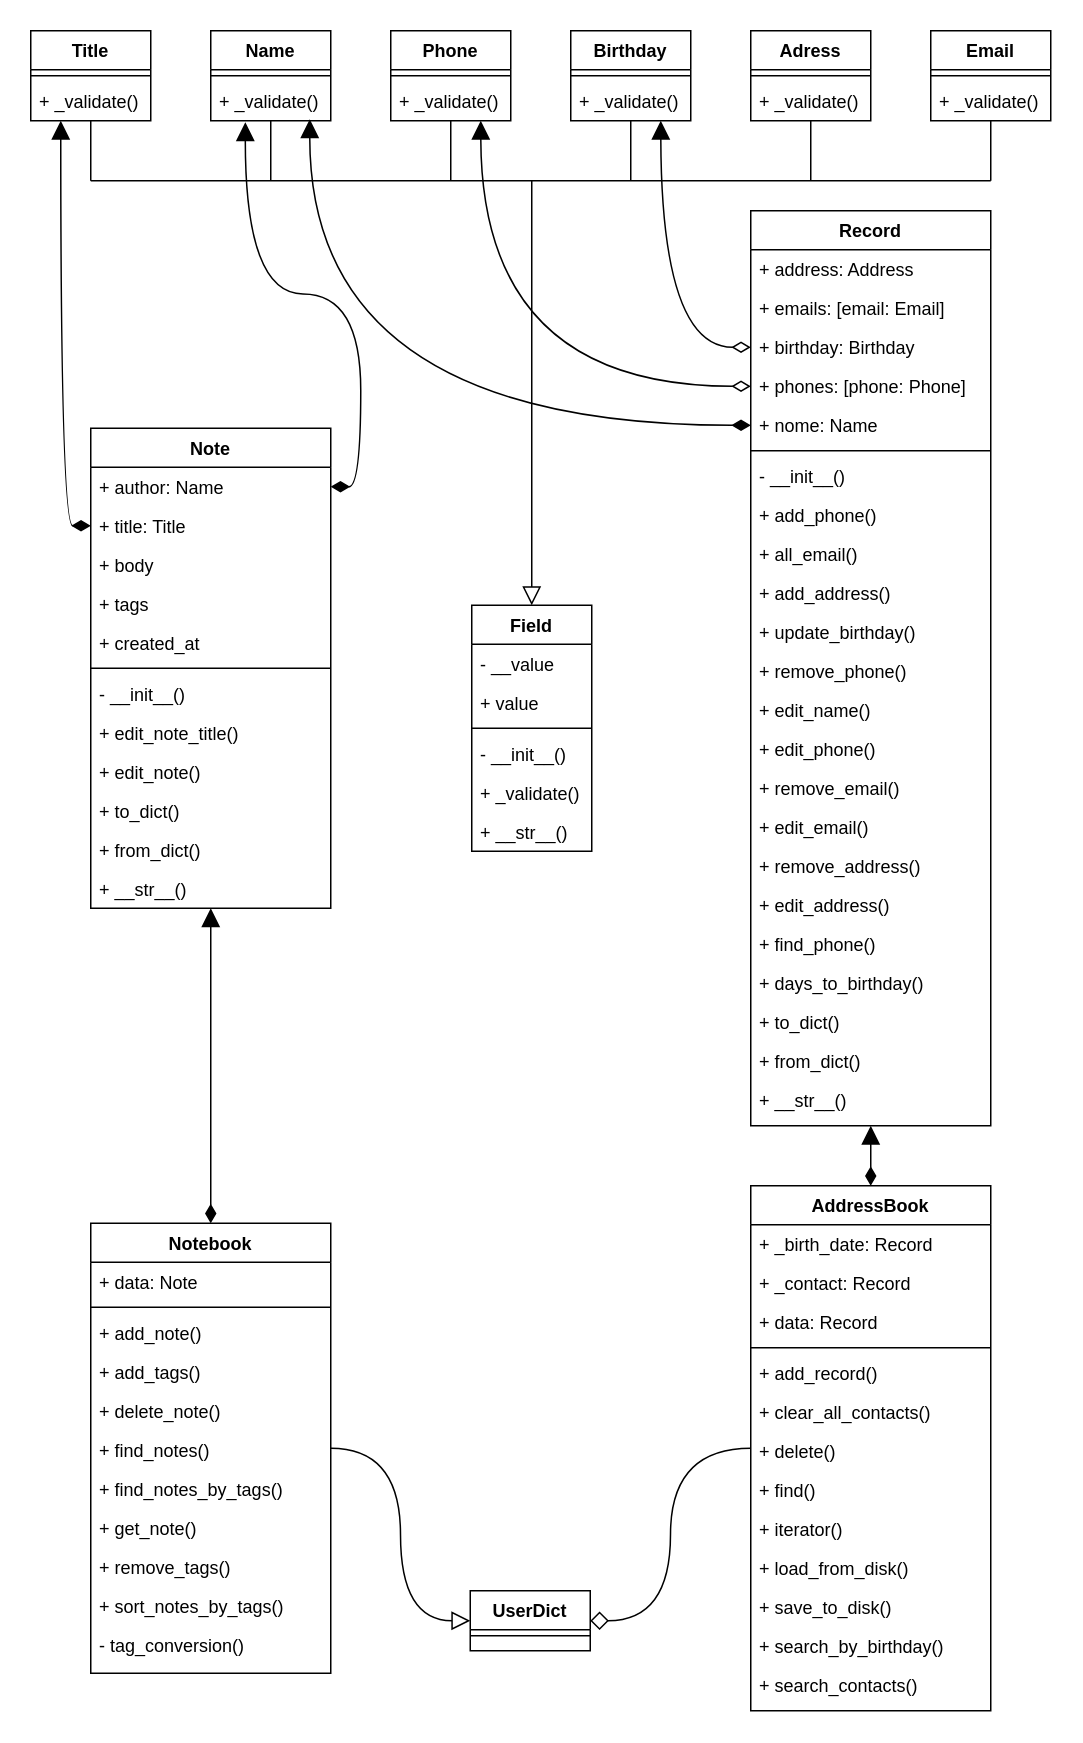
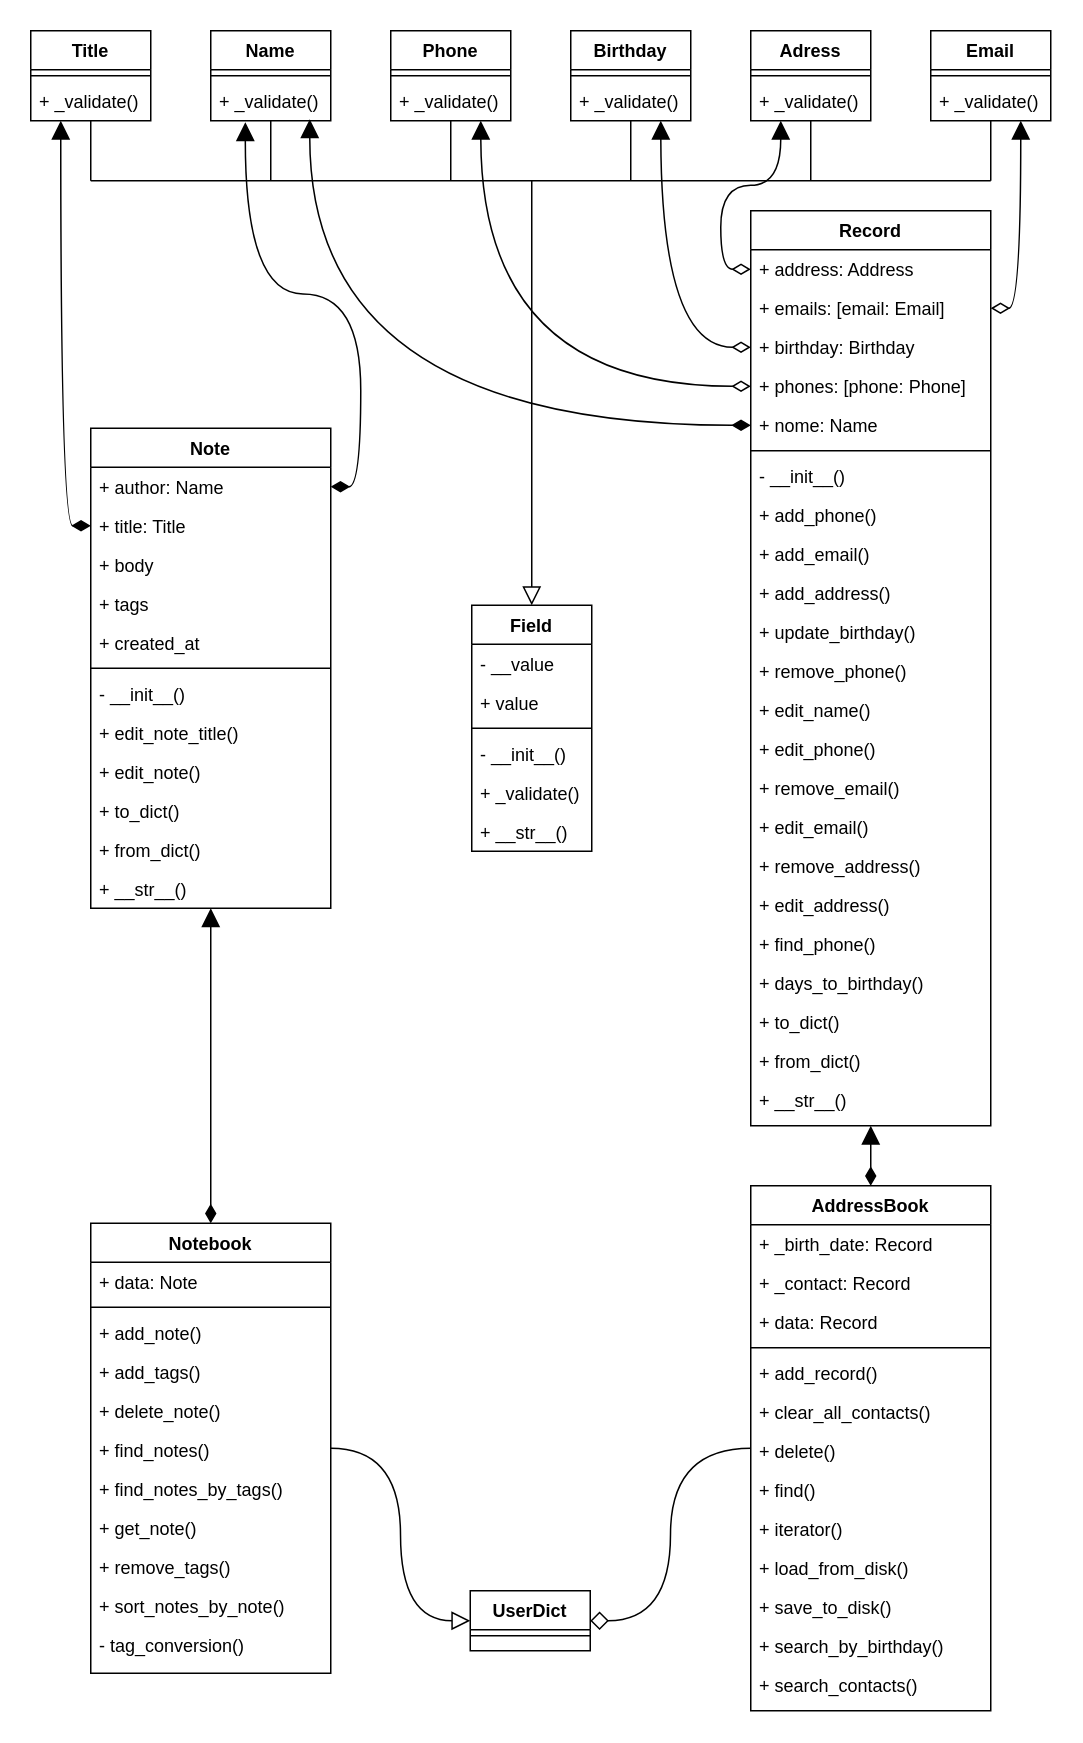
edge "Adress" -- "+ address: Address": added
edge "Email" -- "+ emails: [email: Email]": added
node "+ all_email()": label "+ all_email()" -> "+ add_email()"
node "+ sort_notes_by_tags()": label "+ sort_notes_by_tags()" -> "+ sort_notes_by_note()"
